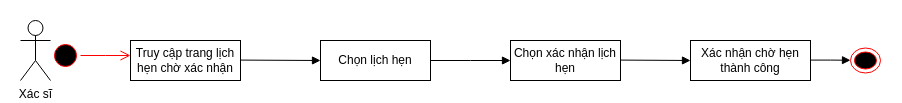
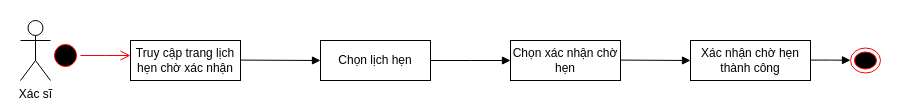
node "Chọn xác nhận lịch hẹn": label "Chọn xác nhận lịch hẹn" -> "Chọn xác nhận chờ hẹn"
